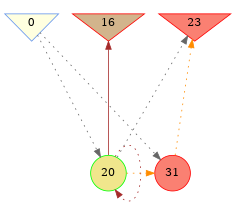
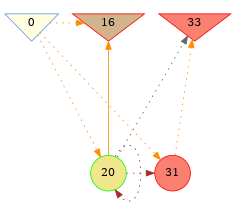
edge "0" -> "16": added
node "23": label "23" -> "33"
edge "0" -> "20": color gray40 -> darkorange
edge "0" -> "31": color gray40 -> darkorange
edge "20" -> "16": color brown -> darkorange
edge "20" -> "31": color darkorange -> brown
